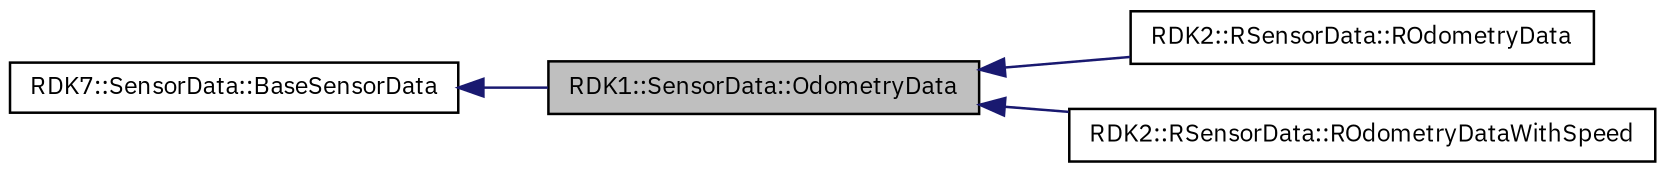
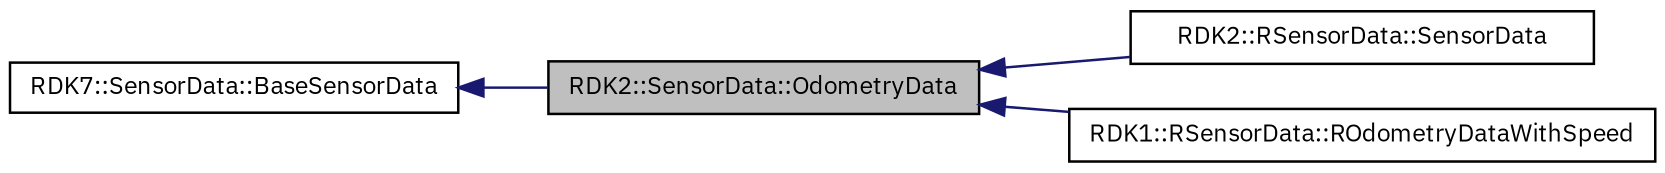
node "RDK2::RSensorData::ROdometryData": label "RDK2::RSensorData::ROdometryData" -> "RDK2::RSensorData::SensorData"
node "RDK1::SensorData::OdometryData": label "RDK1::SensorData::OdometryData" -> "RDK2::SensorData::OdometryData"
node "RDK2::RSensorData::ROdometryDataWithSpeed": label "RDK2::RSensorData::ROdometryDataWithSpeed" -> "RDK1::RSensorData::ROdometryDataWithSpeed"
